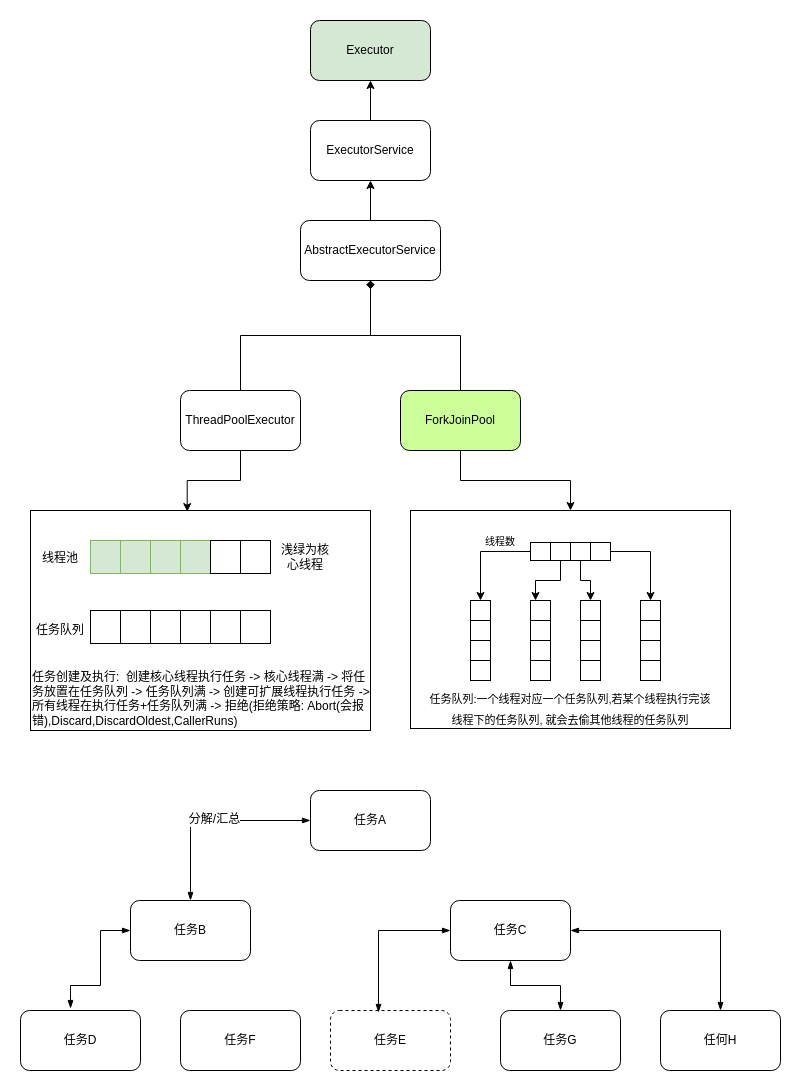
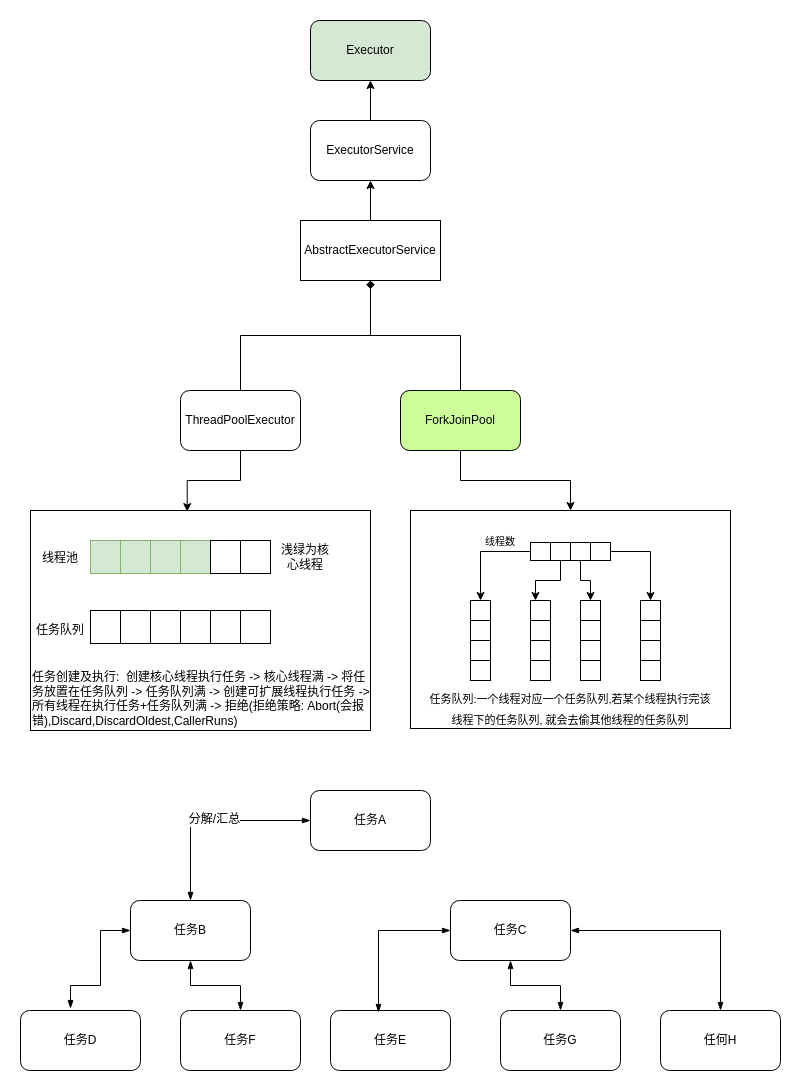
node "AbstractExecutorService": shape rounded rectangle -> rectangle
edge "任务B" -- "任务F": added
node "任务E": style dashed -> solid
